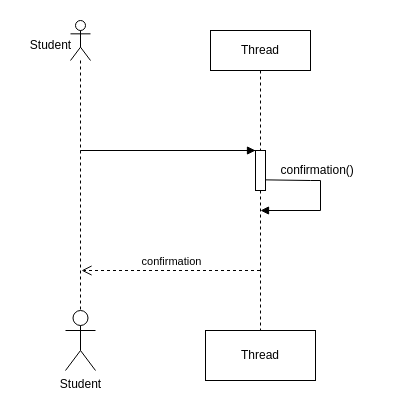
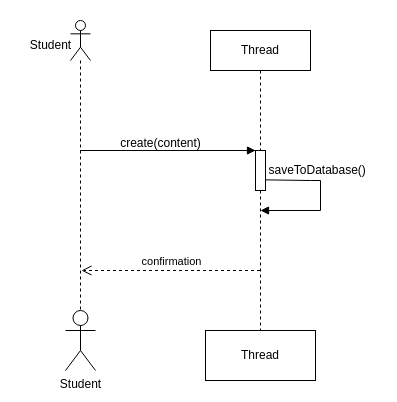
node "create(content)": added
node "confirmation()": label "confirmation()" -> "saveToDatabase()"
